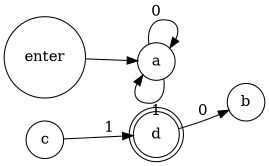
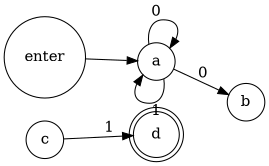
edge "d" -> "b": now "a" -> "b"
